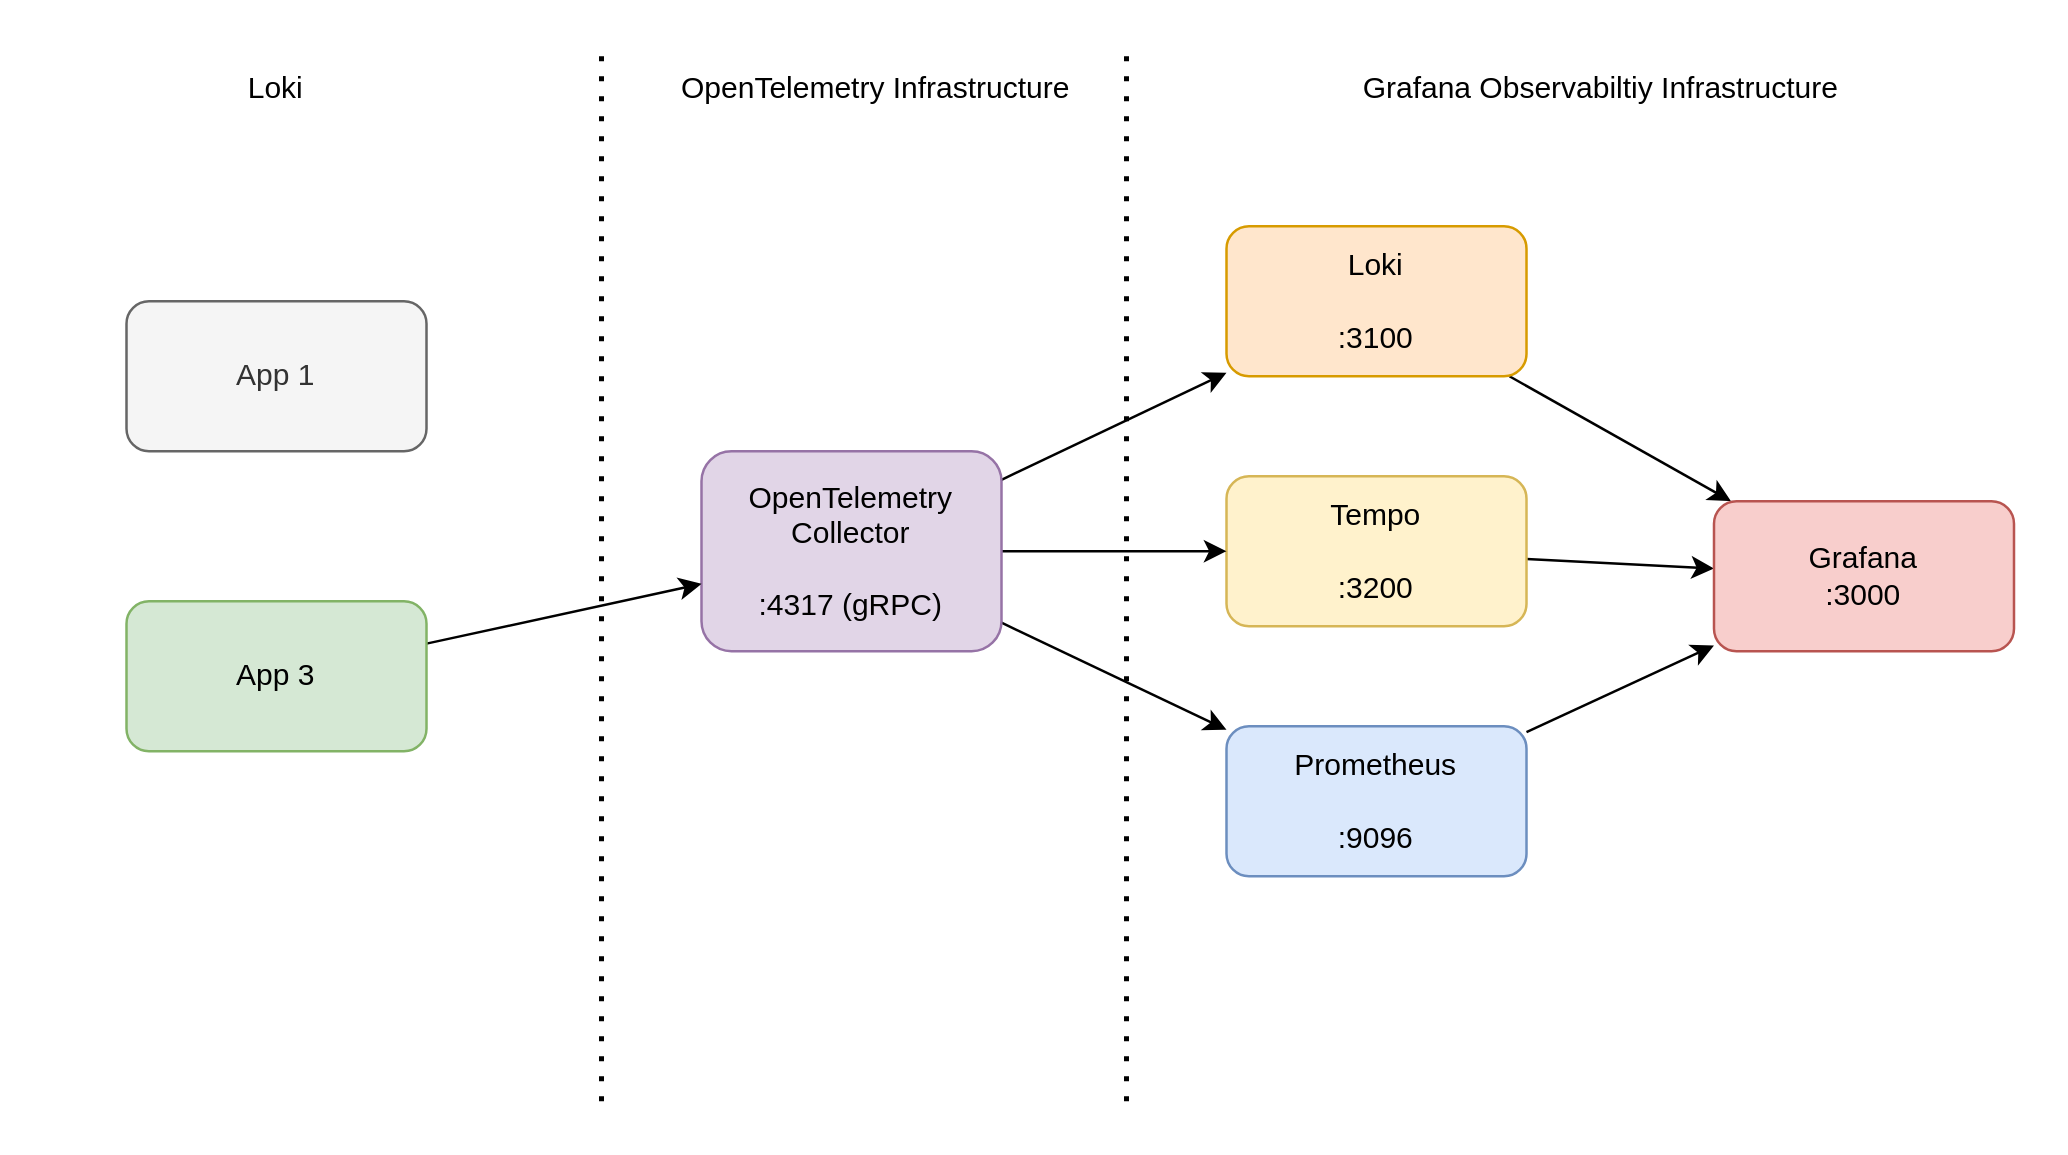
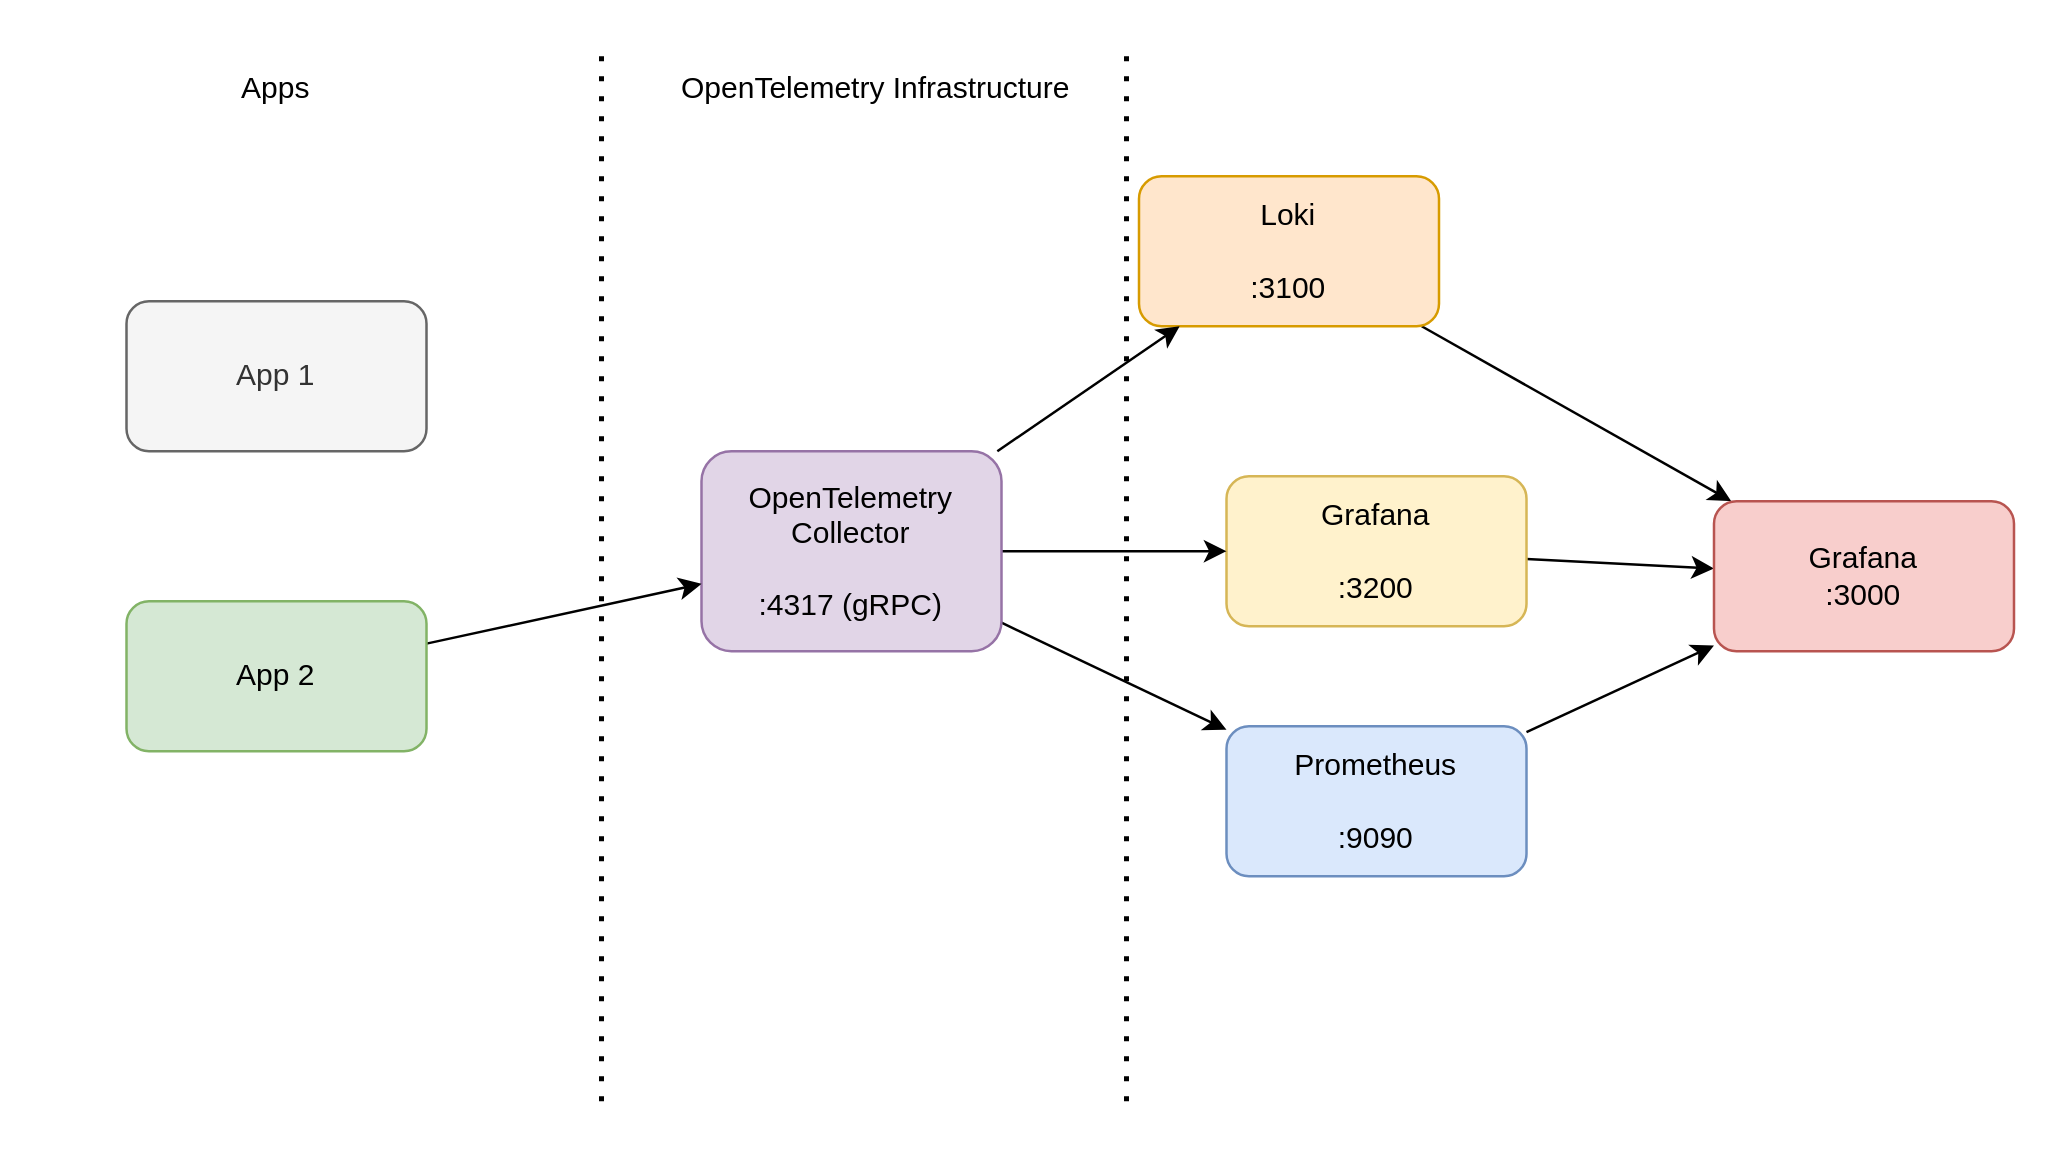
node "Loki": label "Loki" -> "Apps"
node "Grafana Observabiltiy Infrastructure": removed
node "Loki :3100": moved (1376, 301) -> (1289, 251)
node "Tempo :3200": label "Tempo :3200" -> "Grafana :3200"
node "App 3": label "App 3" -> "App 2"
node "Prometheus :9096": label "Prometheus :9096" -> "Prometheus :9090"
